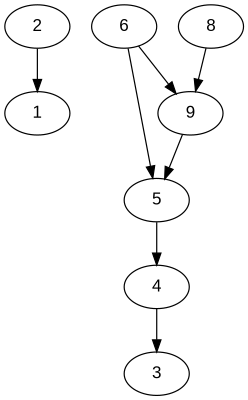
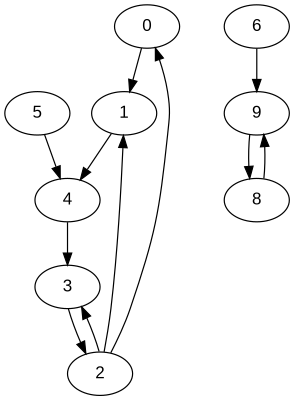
node "0": added
edge "6" -> "5": removed
edge "9" -> "5": now "9" -> "8"
edge "1" -> "4": added
edge "3" -> "2": added
edge "2" -> "3": added
